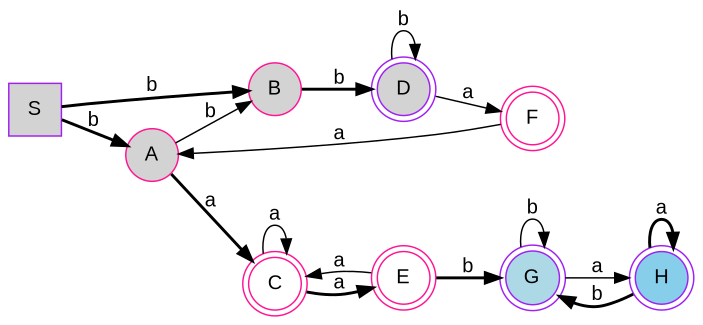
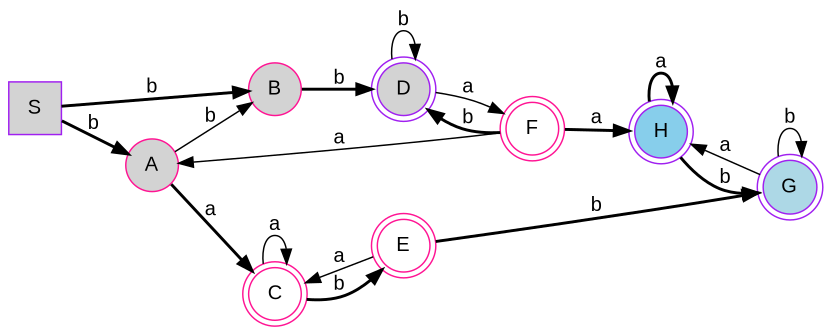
edge "F" -> "D": added, label "b"
edge "F" -> "H": added, label "a"
edge "C" -> "E": label "a" -> "b"
